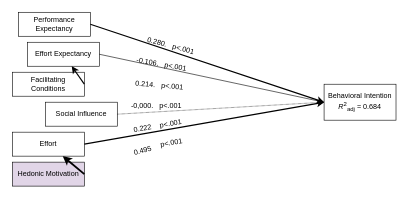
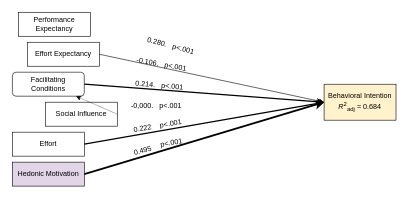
edge "Performance Expectancy" -> "Behavioral Intention R2adj = 0.684": removed
edge "Facilitating Conditions" -> "Effort Expectancy": now "Facilitating Conditions" -> "Behavioral Intention R2adj = 0.684"
node "Facilitating Conditions": shape rectangle -> rounded rectangle
node "Behavioral Intention R2adj = 0.684": fillcolor #ffffff -> #fff2cc
edge "Social Influence" -> "Behavioral Intention R2adj = 0.684": now "Social Influence" -> "Facilitating Conditions"
edge "Hedonic Motivation" -> "Effort": now "Hedonic Motivation" -> "Behavioral Intention R2adj = 0.684"
